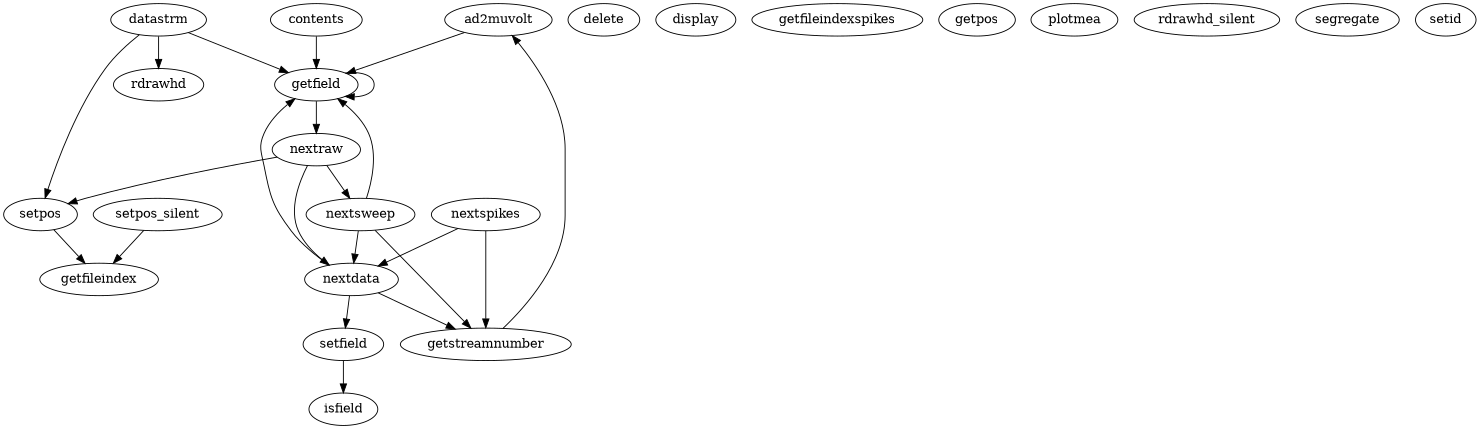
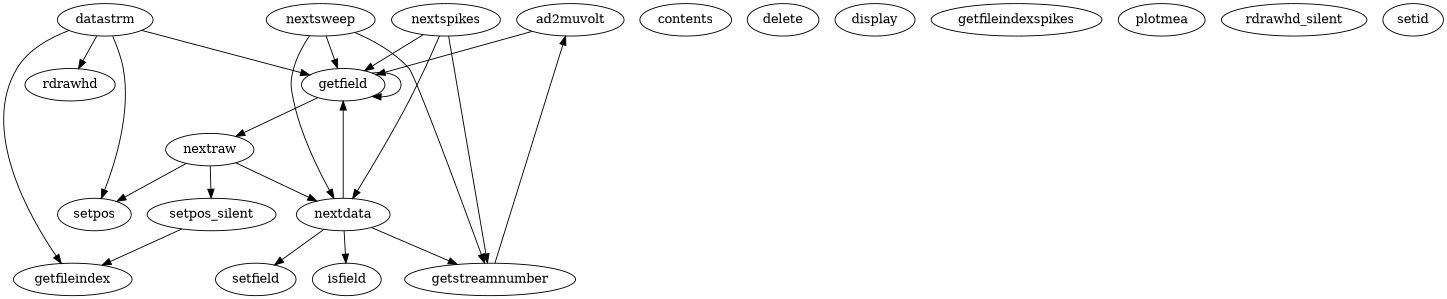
node "getpos": removed
node "segregate": removed
edge "contents" -> "getfield": now "nextspikes" -> "getfield"
edge "nextraw" -> "nextsweep": now "nextraw" -> "setpos_silent"
edge "setpos" -> "getfileindex": now "datastrm" -> "getfileindex"
edge "setfield" -> "isfield": now "nextdata" -> "isfield"
